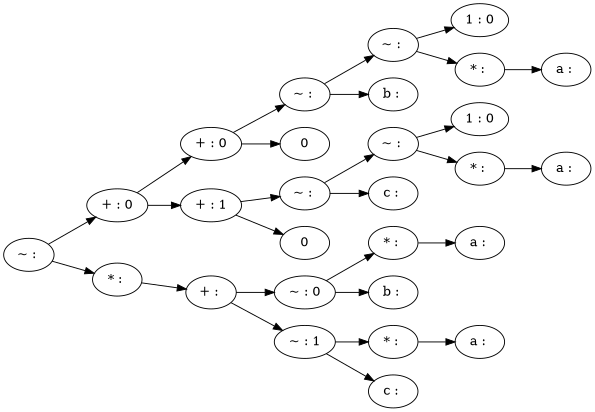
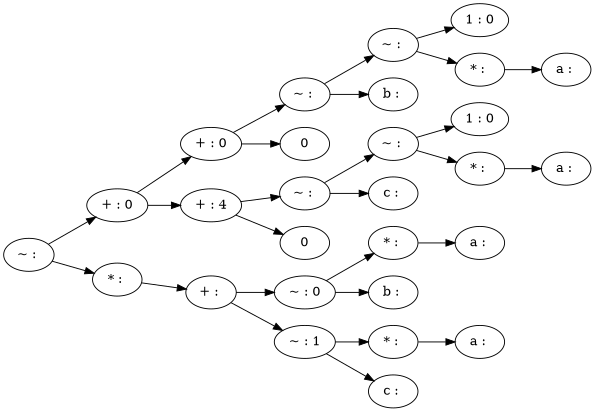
node "+ : 1": label "+ : 1" -> "+ : 4"
